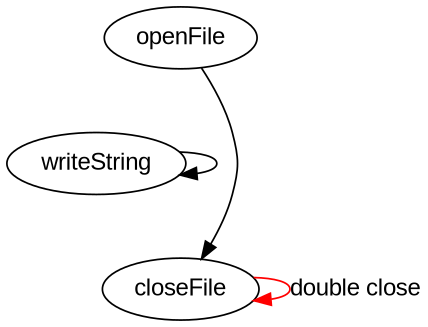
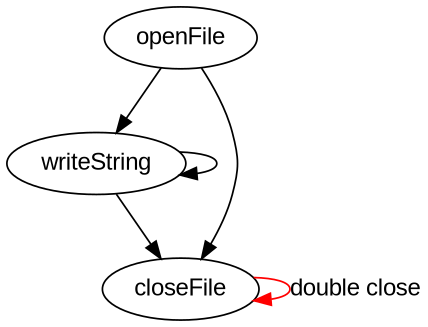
edge "openFile" -> "writeString": added
edge "writeString" -> "closeFile": added
